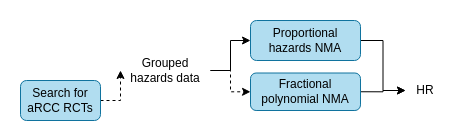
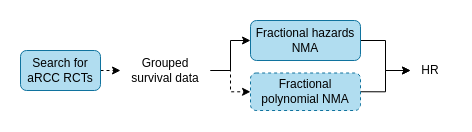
node "Proportional hazards NMA": label "Proportional hazards NMA" -> "Fractional hazards NMA"
node "Grouped hazards data": label "Grouped hazards data" -> "Grouped survival data"
node "HR": moved (426, 91) -> (431, 71)
node "Fractional polynomial NMA": style solid -> dashed
node "Search for aRCC RCTs": moved (61, 101) -> (61, 71)
